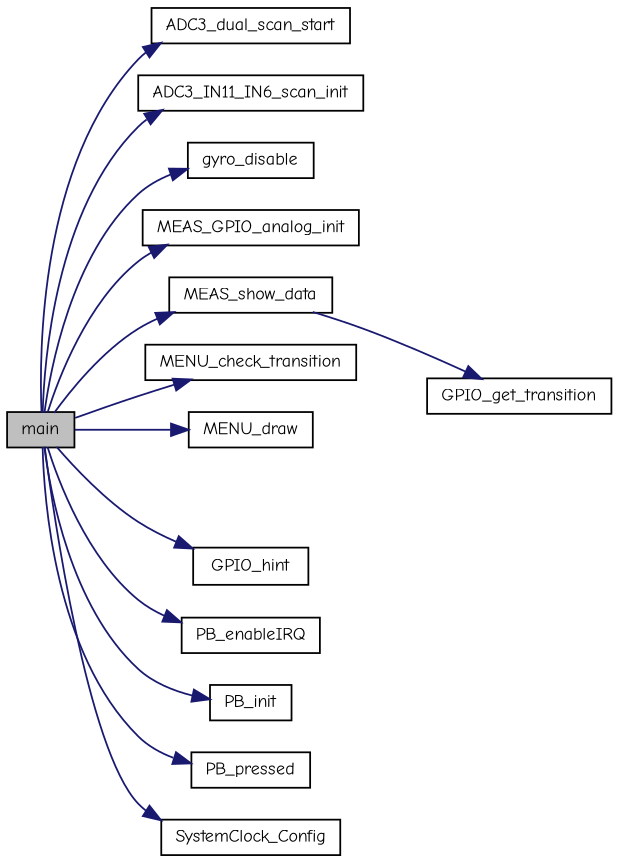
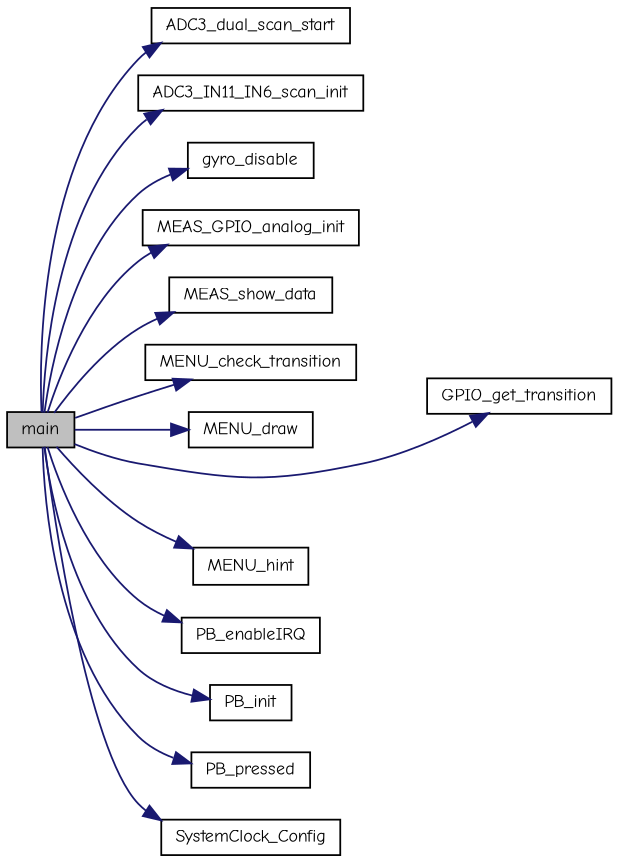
edge "MEAS_show_data" -> "GPIO_get_transition": now "main" -> "GPIO_get_transition"
node "GPIO_hint": label "GPIO_hint" -> "MENU_hint"
